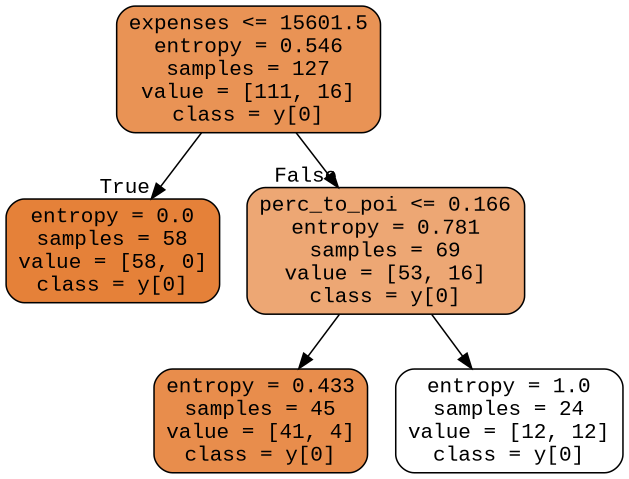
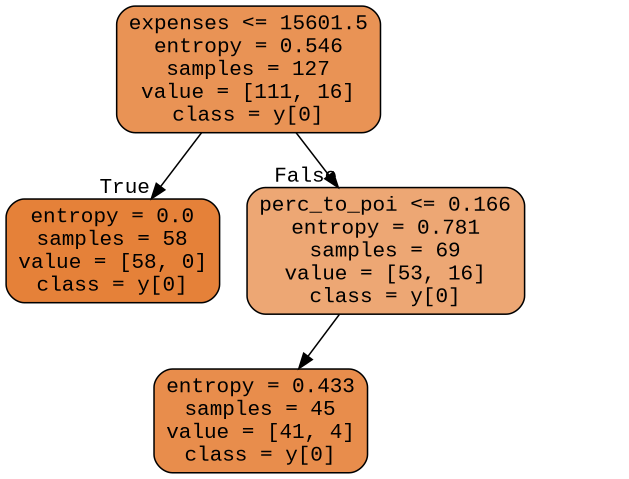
node "entropy = 1.0 samples = 24 value = [12, 12] class = y[0]": removed
